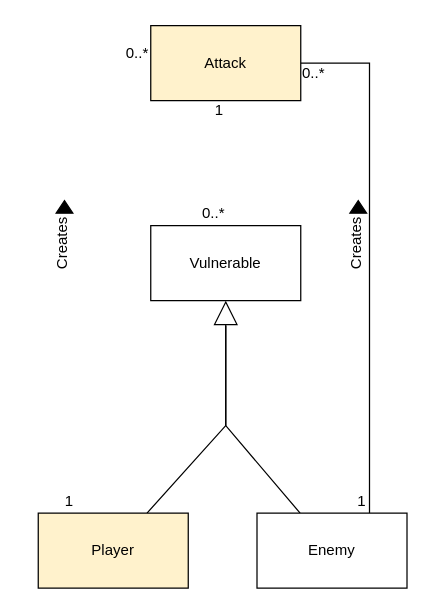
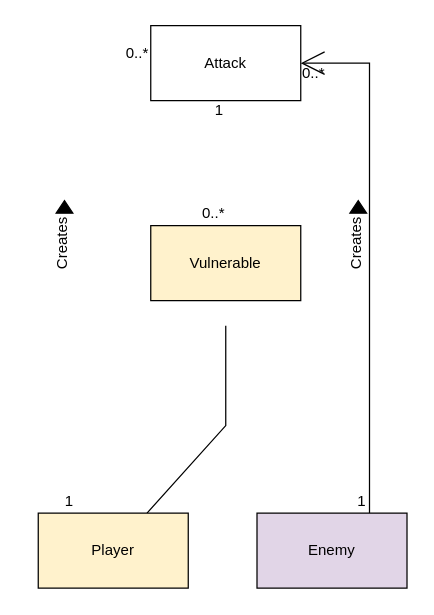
node "Attack": fillcolor #fff2cc -> #ffffff
edge "Attack" -- "Enemy": arrowhead none -> open
node "Vulnerable": fillcolor #ffffff -> #fff2cc
edge "Enemy" -> "Vulnerable": removed
node "Enemy": fillcolor #ffffff -> #e1d5e7
